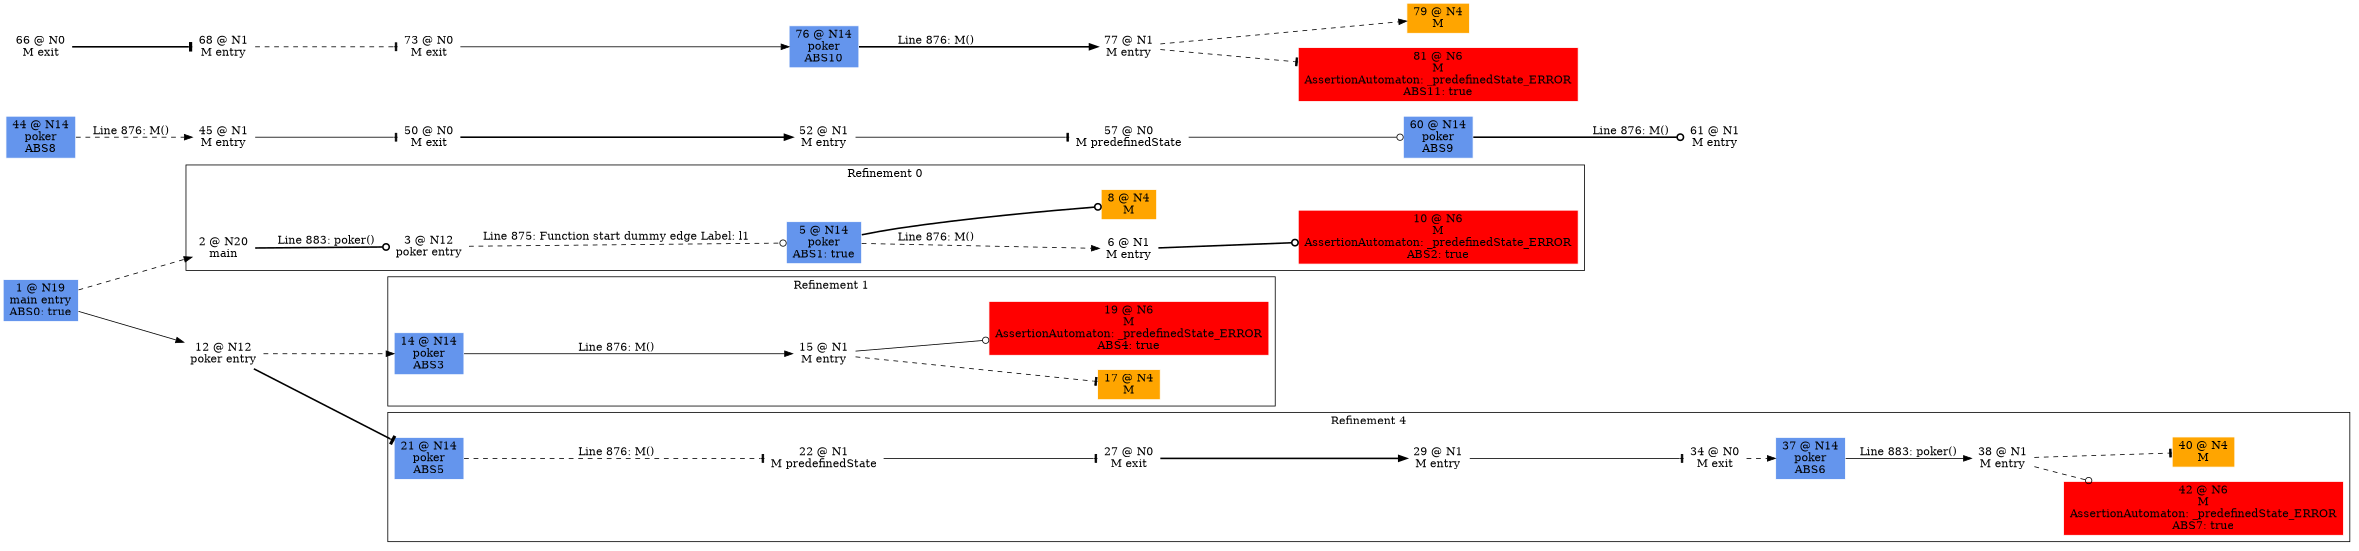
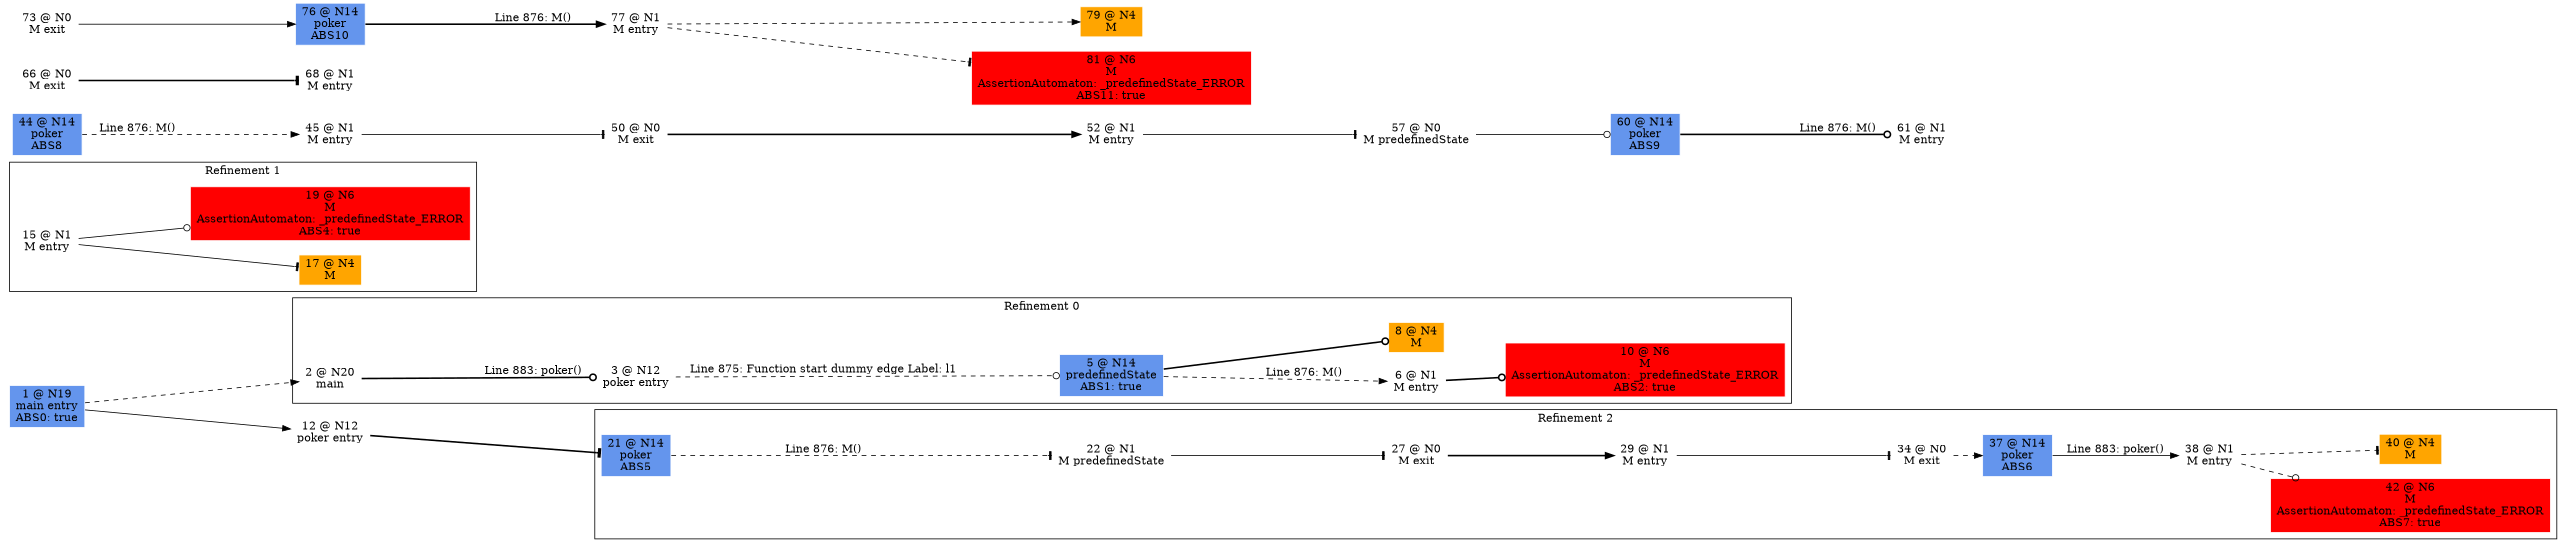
edge "68 @ N1 M entry" -> "73 @ N0 M exit": removed
node "5 @ N14 poker ABS1: true": label "5 @ N14 poker ABS1: true" -> "5 @ N14 predefinedState ABS1: true"
node "14 @ N14 poker ABS3": removed
edge "15 @ N1 M entry" -> "17 @ N4 M": style dashed -> solid
cluster "Refinement 4": label "Refinement 4" -> "Refinement 2"
